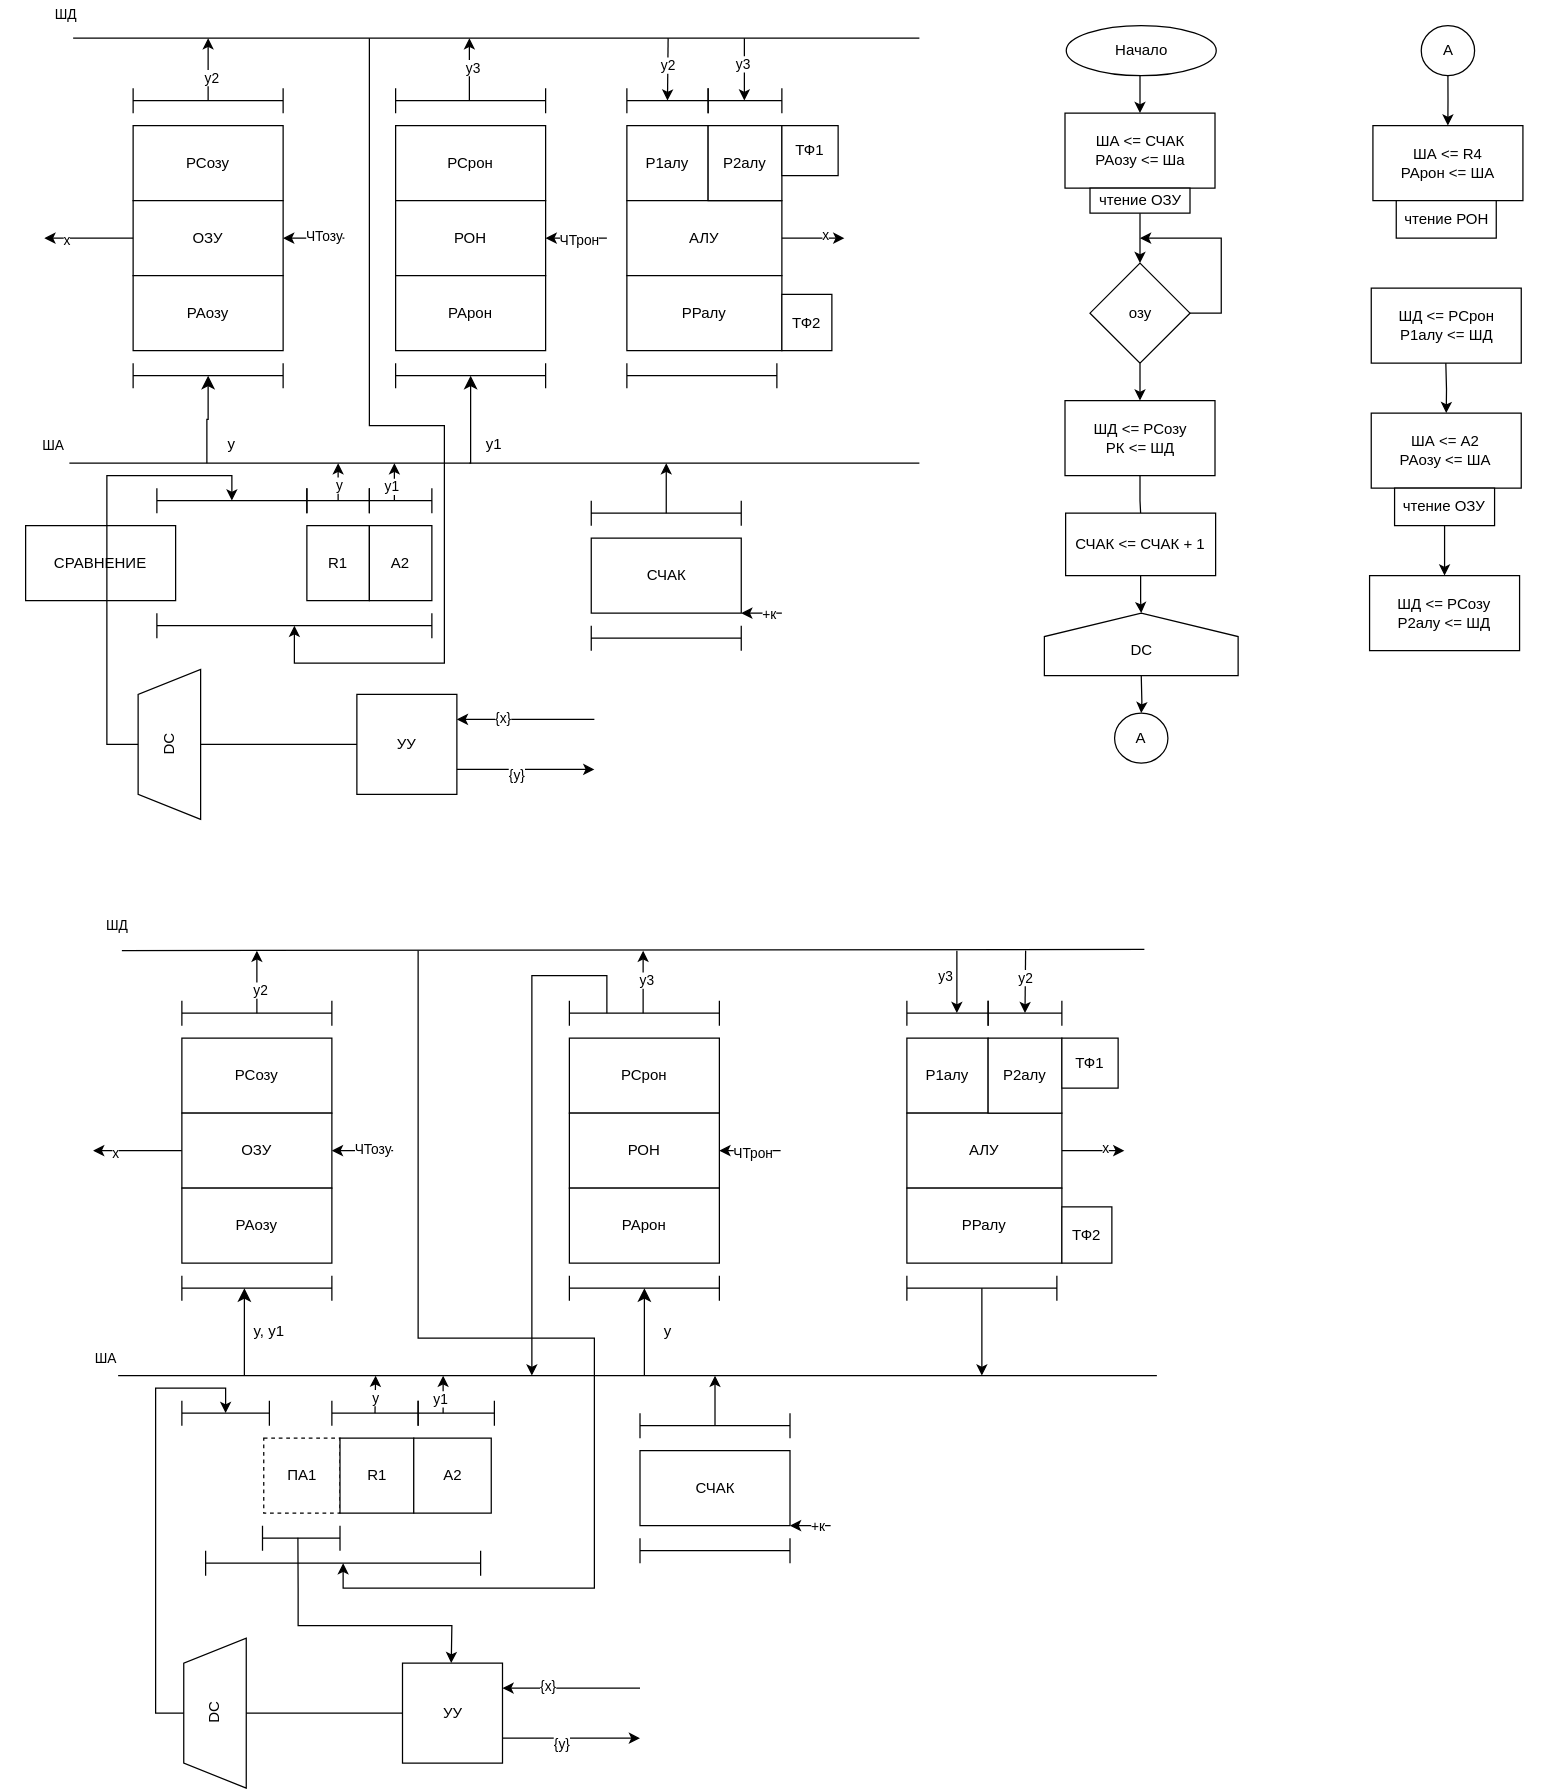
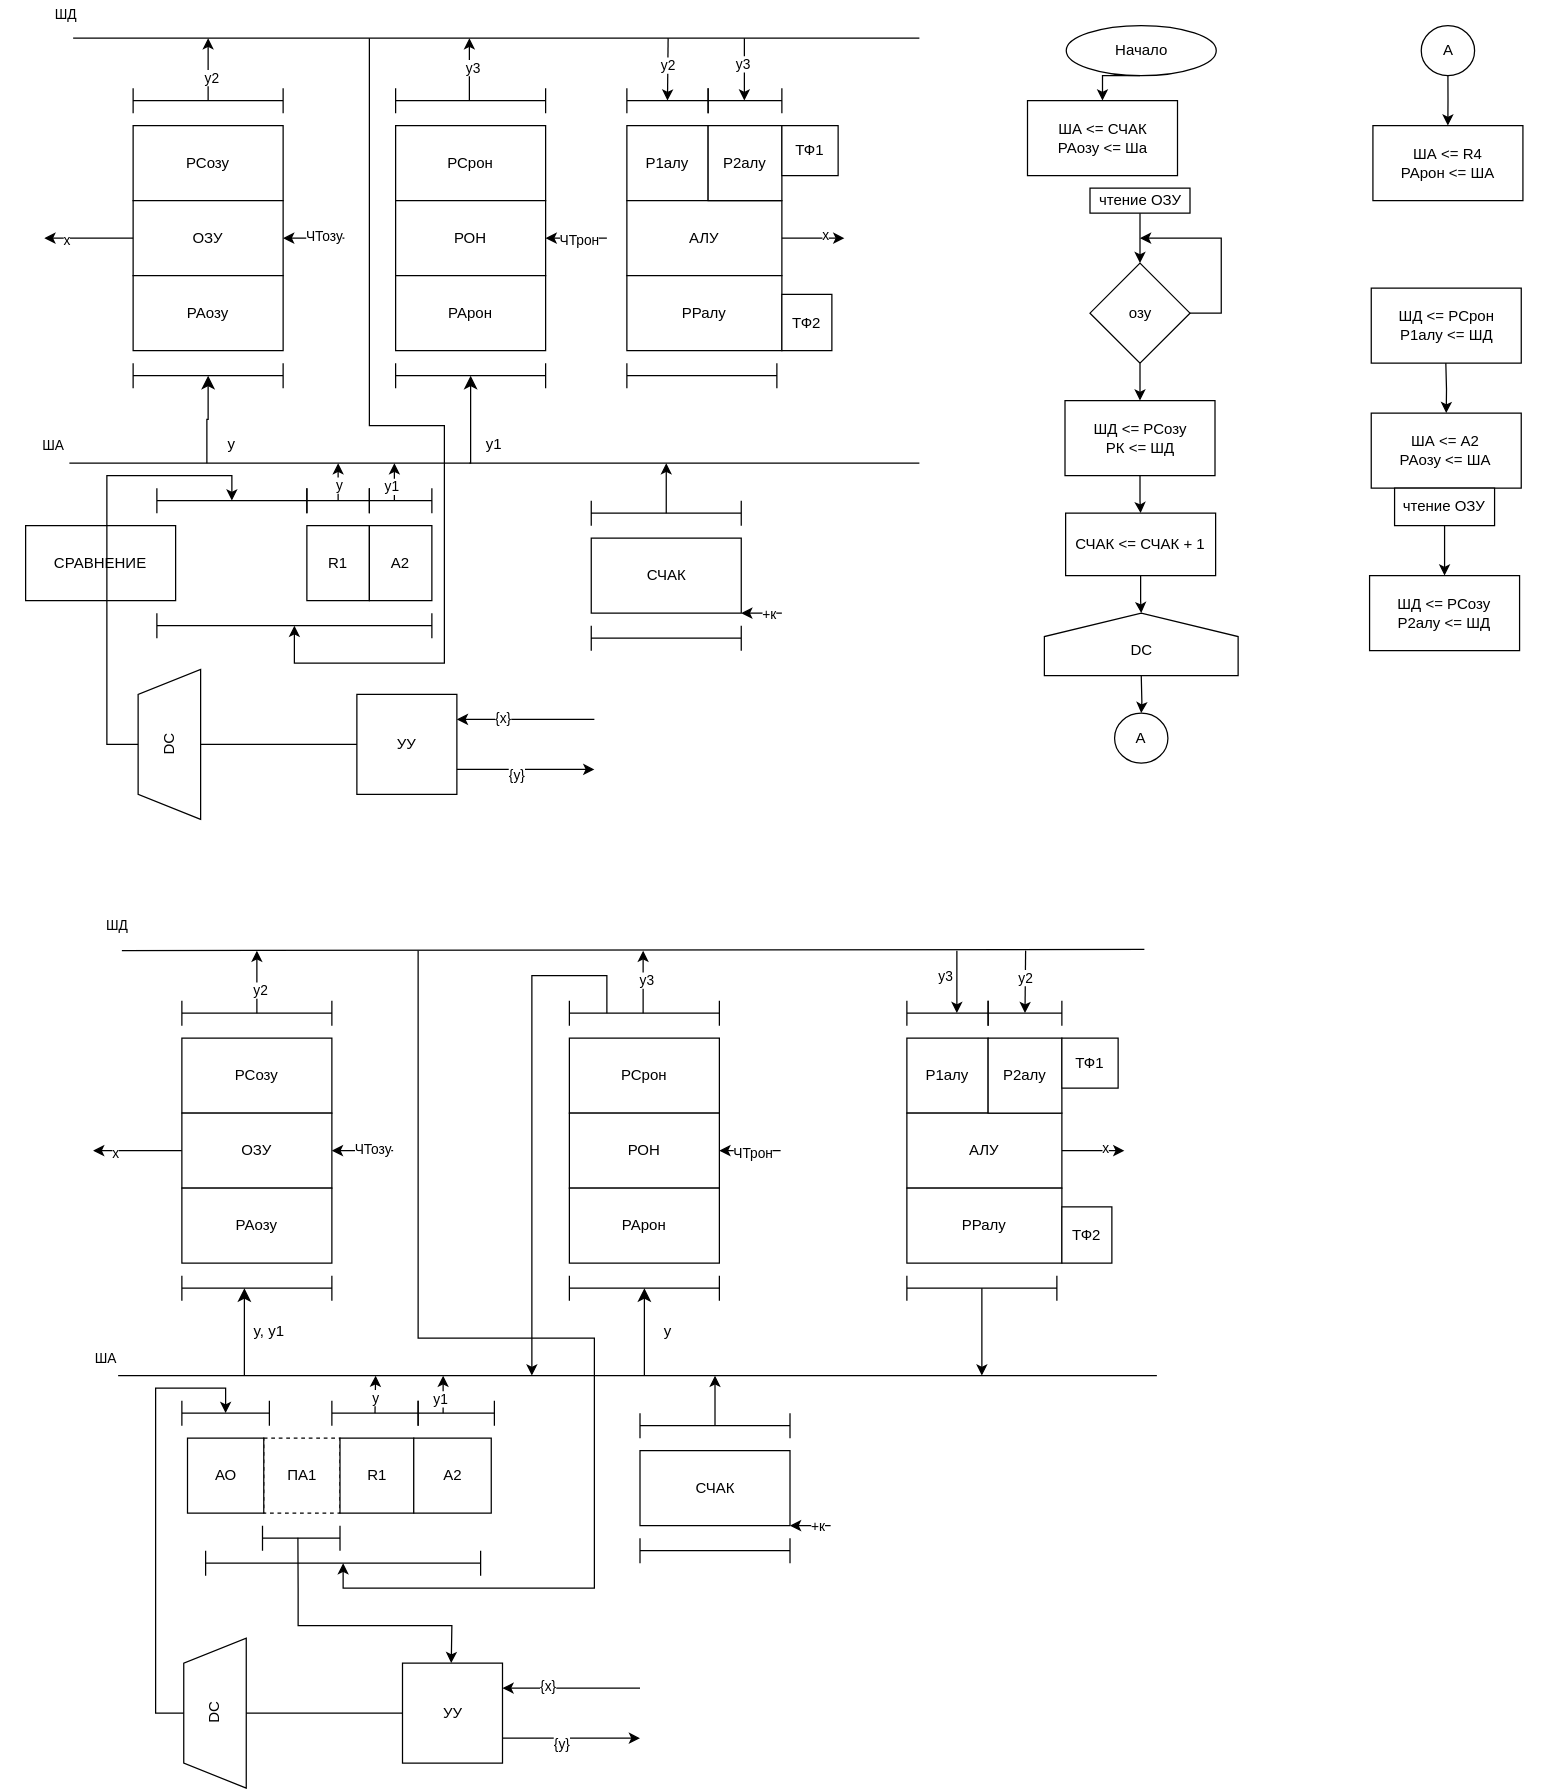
node "ША <= СЧАК РАозу <= Ша": moved (1140, 151) -> (1103, 138)
node "чтение РОН": removed
edge "ШД <= РСозу РК <= ШД" -- "СЧАК <= СЧАК + 1": arrowhead none -> classic
node "АО": added
